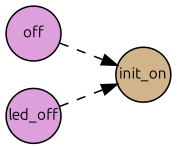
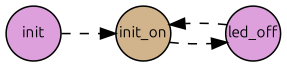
node "off": label "off" -> "init"
edge "init_on" -> "led_off": added
